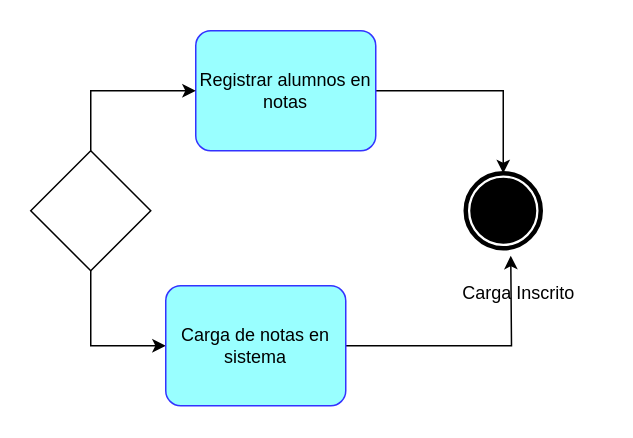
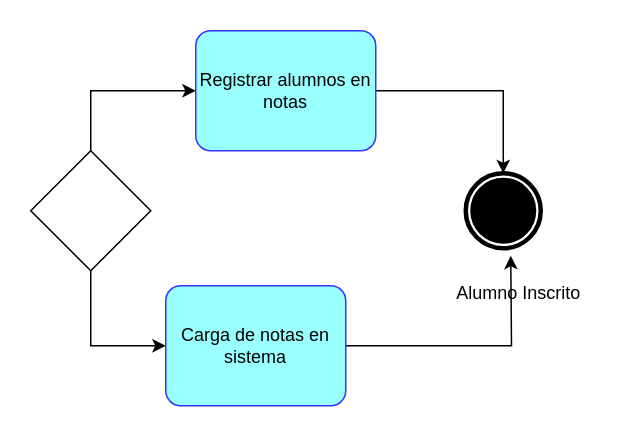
node "Carga Inscrito": label "Carga Inscrito" -> "Alumno Inscrito"
